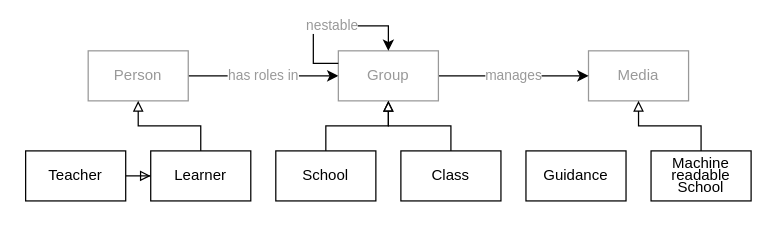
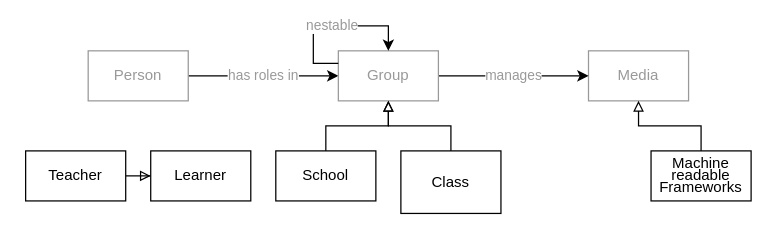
edge "Learner" -> "Person": removed
node "Class": size 100x50 -> 100x63
node "Guidance": removed
node "Machine readable School": label "Machine readable School" -> "Machine readable Frameworks"
